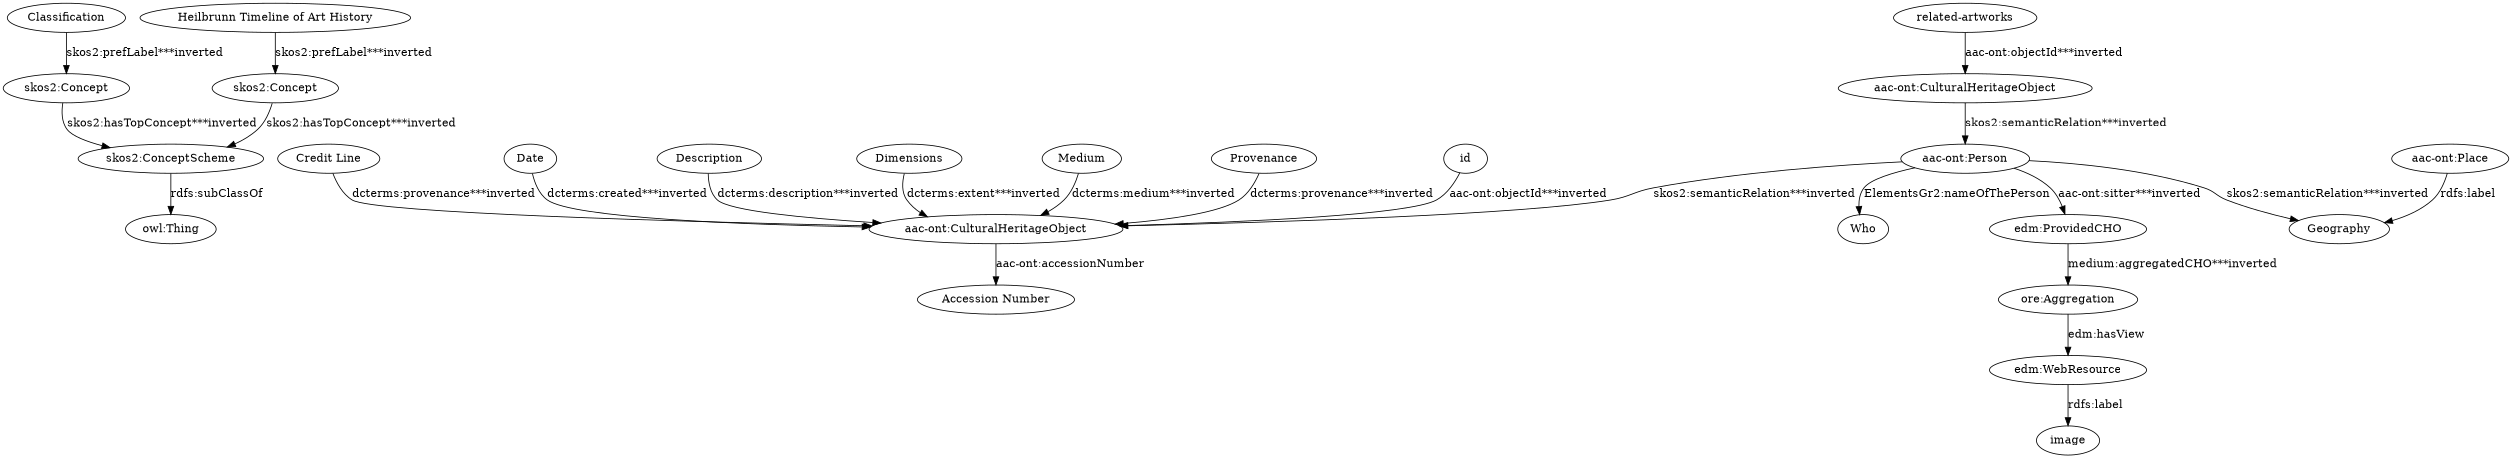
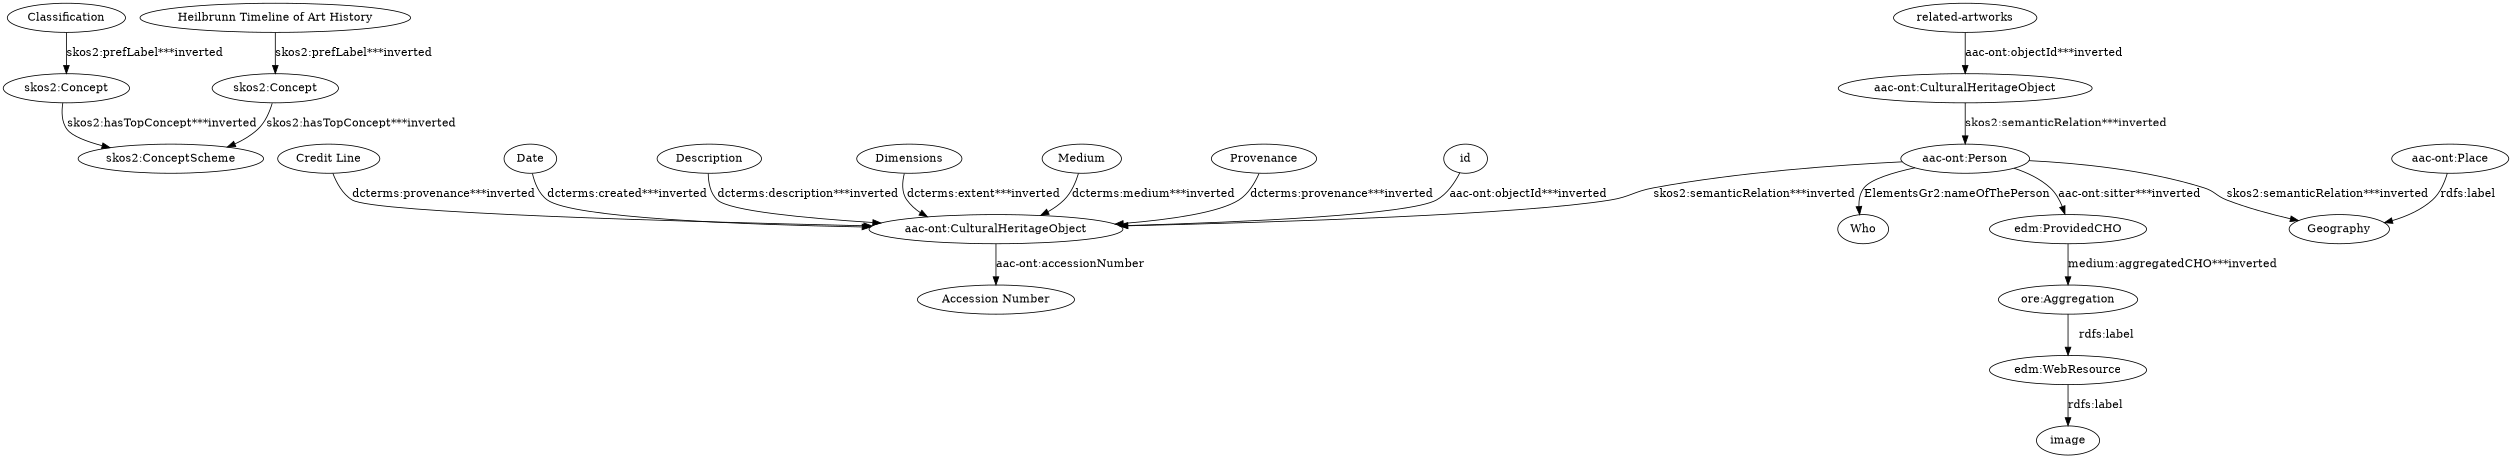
node "owl:Thing": removed
edge "ore:Aggregation" -> "edm:WebResource": label "edm:hasView" -> "rdfs:label"
